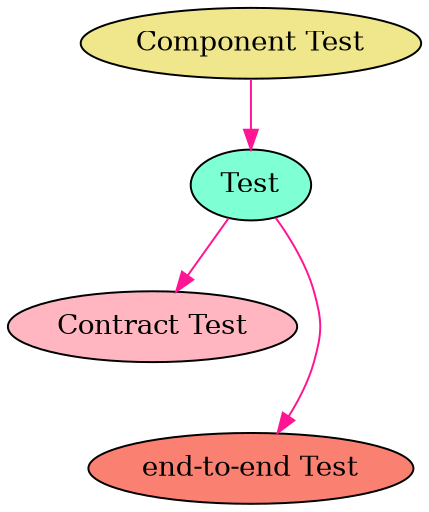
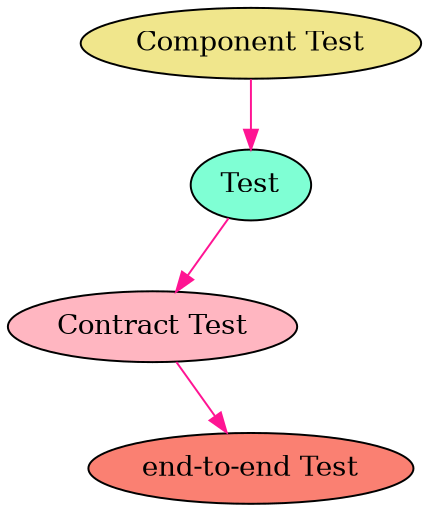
edge "Test" -> "end-to-end Test": now "Contract Test" -> "end-to-end Test"
